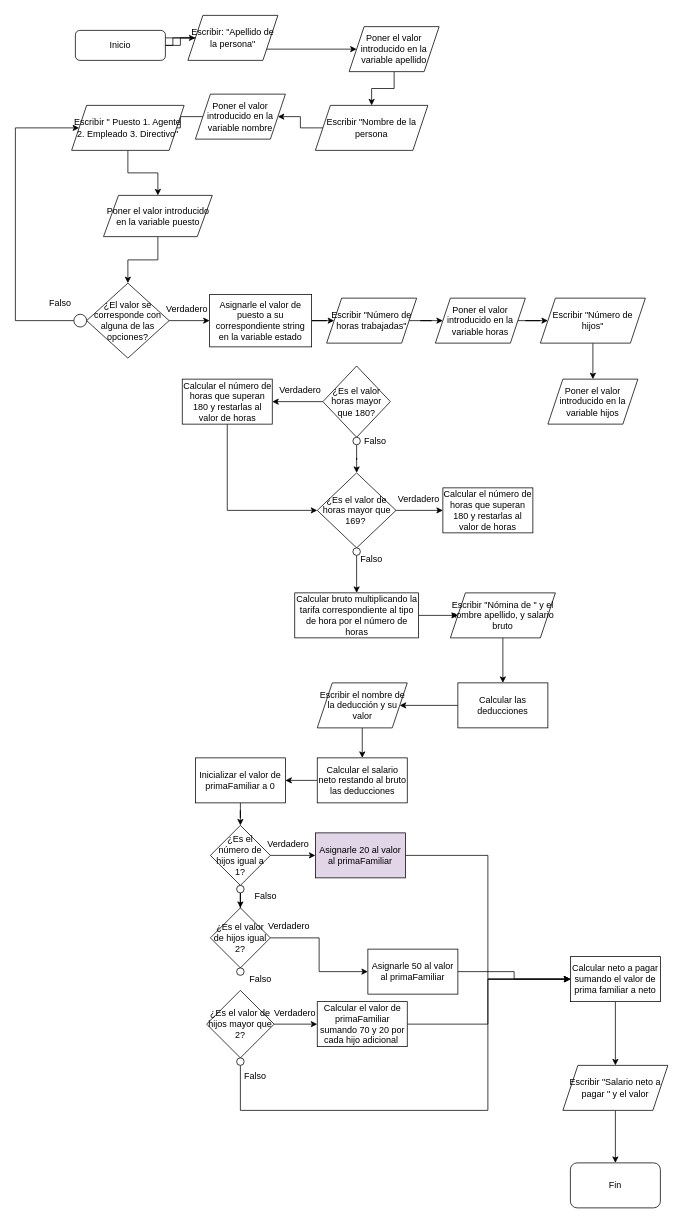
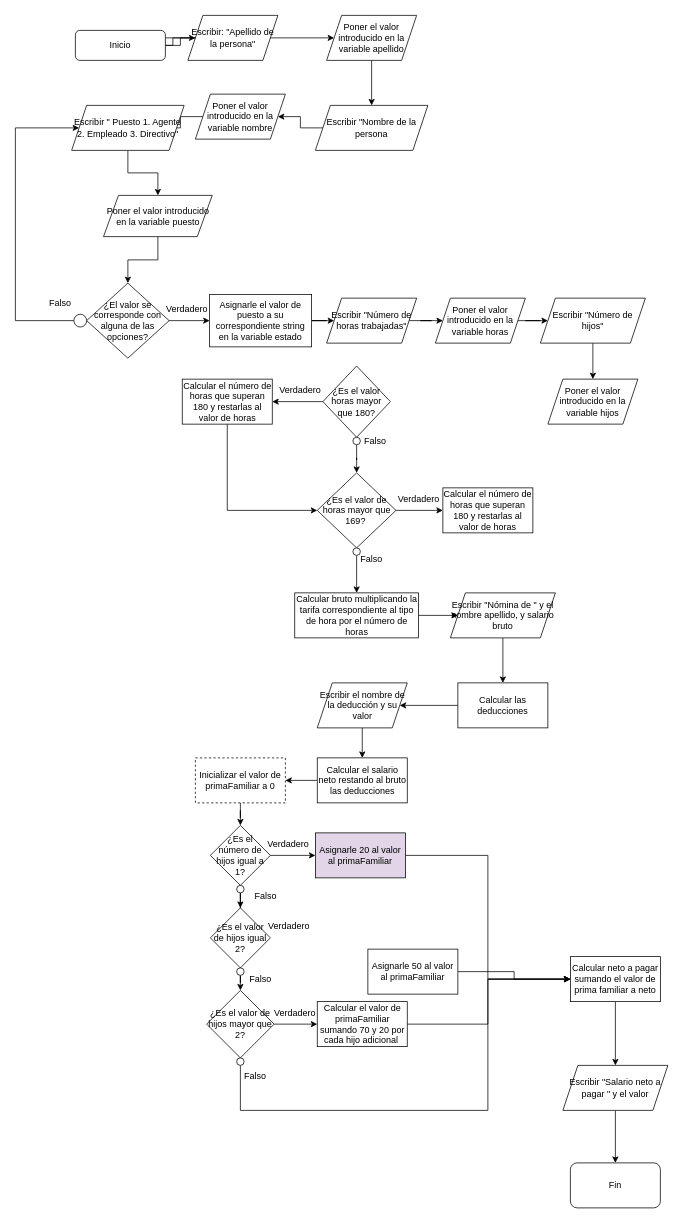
node "Poner el valor introducido en la variable apellido": moved (394, 49) -> (372, 38)
node "Inicializar el valor de primaFamiliar a 0": style solid -> dashed
edge "¿Es el valor de hijos igual 2?" -> "Asignarle 50 al valor al primaFamiliar": removed
edge "¿Es el valor de hijos igual 2?" -> "¿Es el valor de hijos mayor que 2?": added
